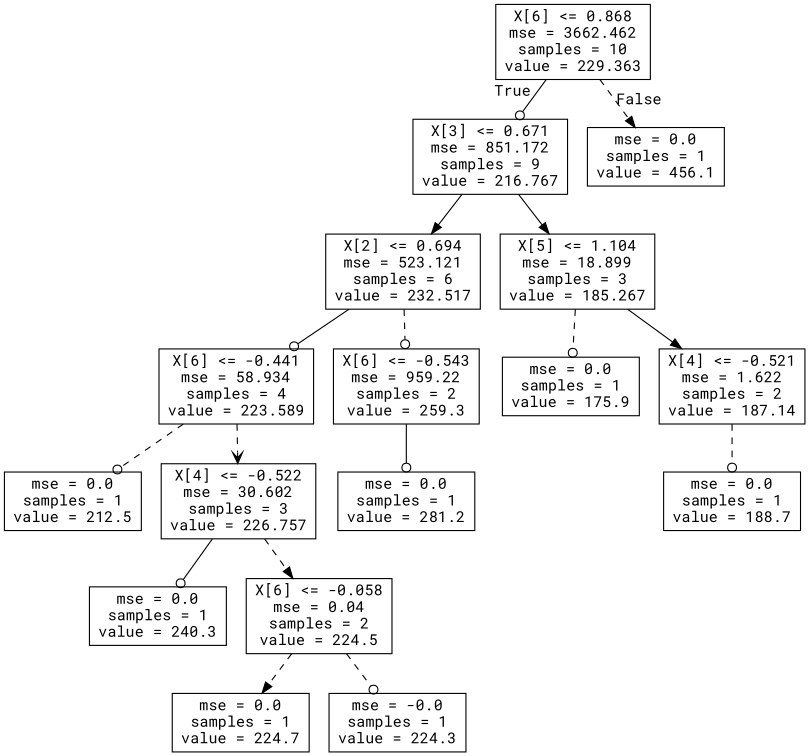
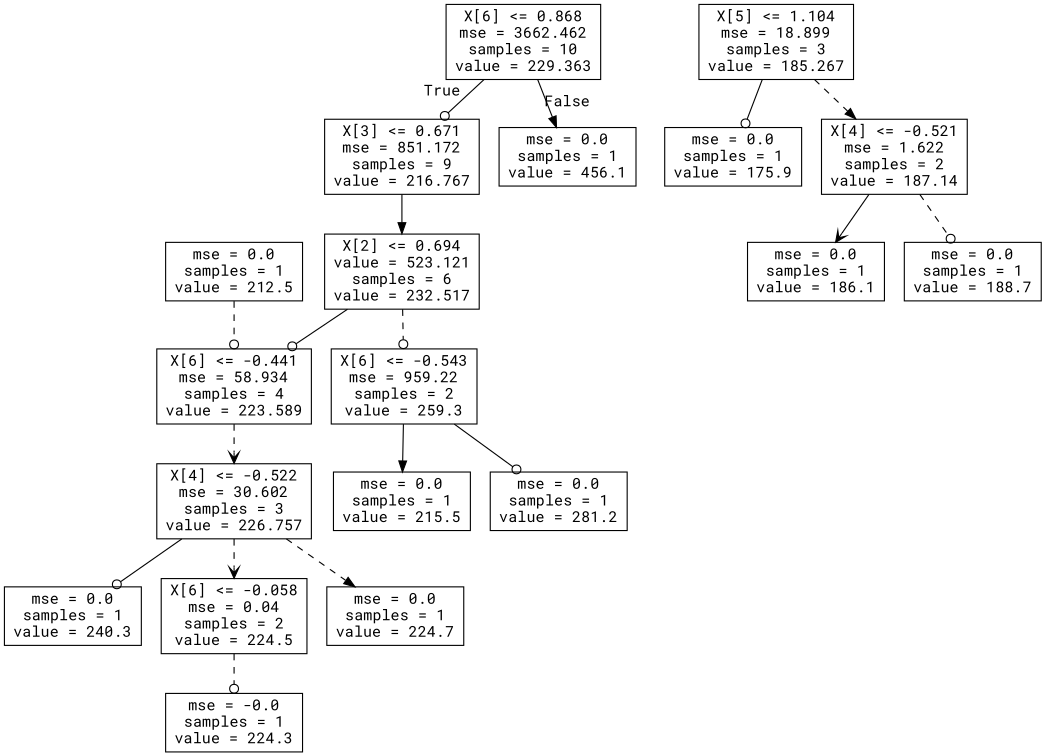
edge "X[6] <= 0.868 mse = 3662.462 samples = 10 value = 229.363" -> "mse = 0.0 samples = 1 value = 456.1": style dashed -> solid
edge "X[3] <= 0.671 mse = 851.172 samples = 9 value = 216.767" -> "X[5] <= 1.104 mse = 18.899 samples = 3 value = 185.267": removed
node "X[2] <= 0.694 mse = 523.121 samples = 6 value = 232.517": label "X[2] <= 0.694 mse = 523.121 samples = 6 value = 232.517" -> "X[2] <= 0.694 value = 523.121 samples = 6 value = 232.517"
node "mse = 0.0 samples = 1 value = 186.1": added
edge "X[5] <= 1.104 mse = 18.899 samples = 3 value = 185.267" -> "X[4] <= -0.521 mse = 1.622 samples = 2 value = 187.14": style solid -> dashed
edge "X[5] <= 1.104 mse = 18.899 samples = 3 value = 185.267" -> "mse = 0.0 samples = 1 value = 175.9": style dashed -> solid
edge "X[6] <= -0.441 mse = 58.934 samples = 4 value = 223.589" -> "mse = 0.0 samples = 1 value = 212.5": reversed
node "mse = 0.0 samples = 1 value = 215.5": added
edge "X[4] <= -0.522 mse = 30.602 samples = 3 value = 226.757" -> "X[6] <= -0.058 mse = 0.04 samples = 2 value = 224.5": arrowhead normal -> vee
edge "X[6] <= -0.058 mse = 0.04 samples = 2 value = 224.5" -> "mse = 0.0 samples = 1 value = 224.7": now "X[4] <= -0.522 mse = 30.602 samples = 3 value = 226.757" -> "mse = 0.0 samples = 1 value = 224.7"
